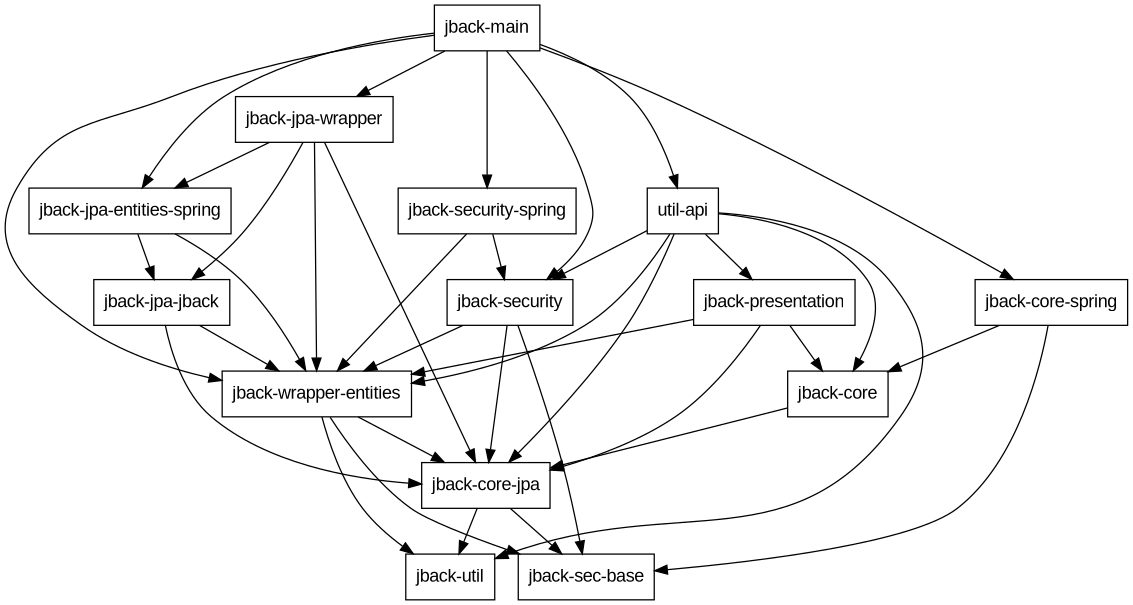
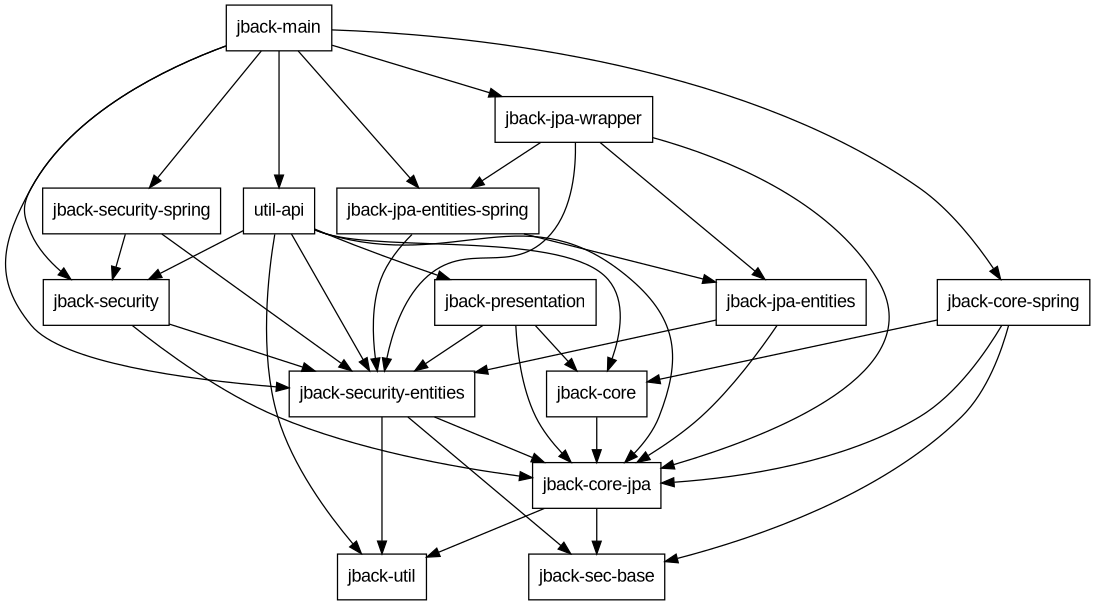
node "jback-jpa-jback": label "jback-jpa-jback" -> "jback-jpa-entities"
node "jback-wrapper-entities": label "jback-wrapper-entities" -> "jback-security-entities"
edge "jback-security" -> "jback-sec-base": removed
edge "jback-core-spring" -> "jback-core-jpa": added
